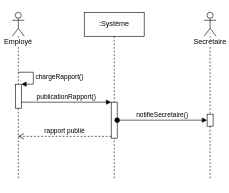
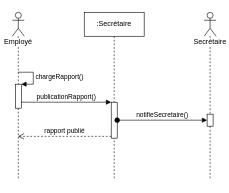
node ":Système": label ":Système" -> ":Secrétaire"
